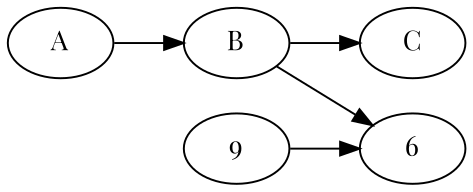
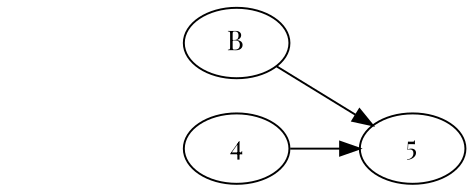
node "A": removed
node "C": removed
node "9": label "9" -> "4"
node "6": label "6" -> "5"
